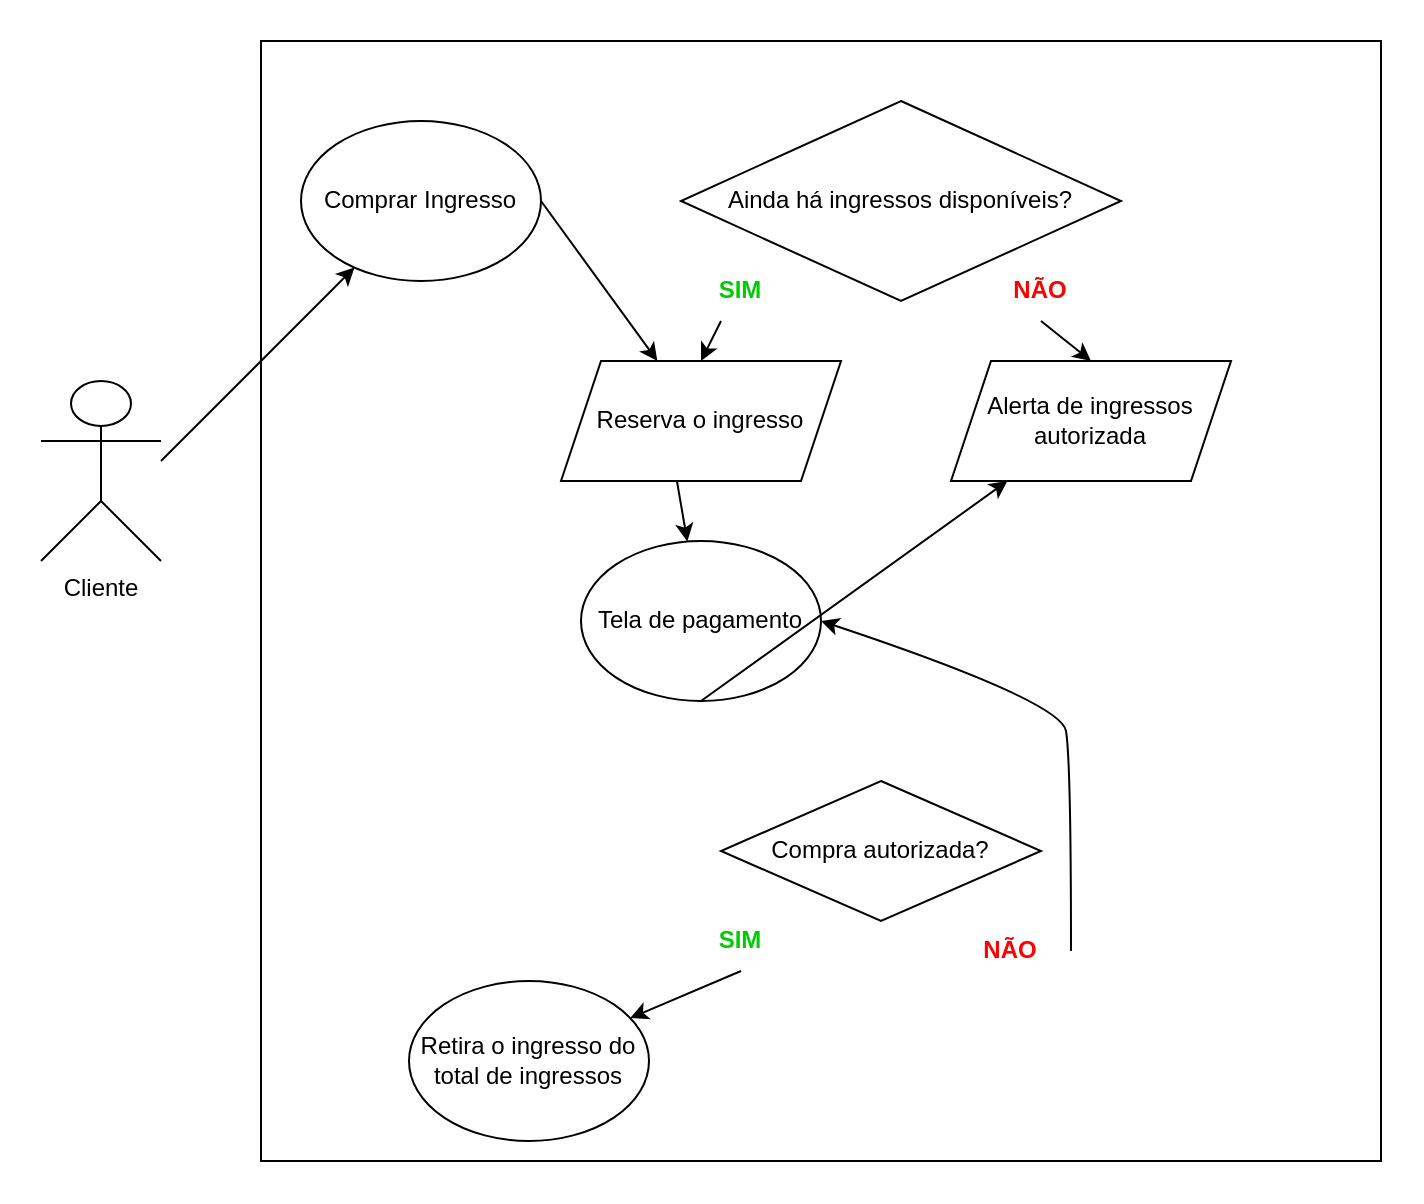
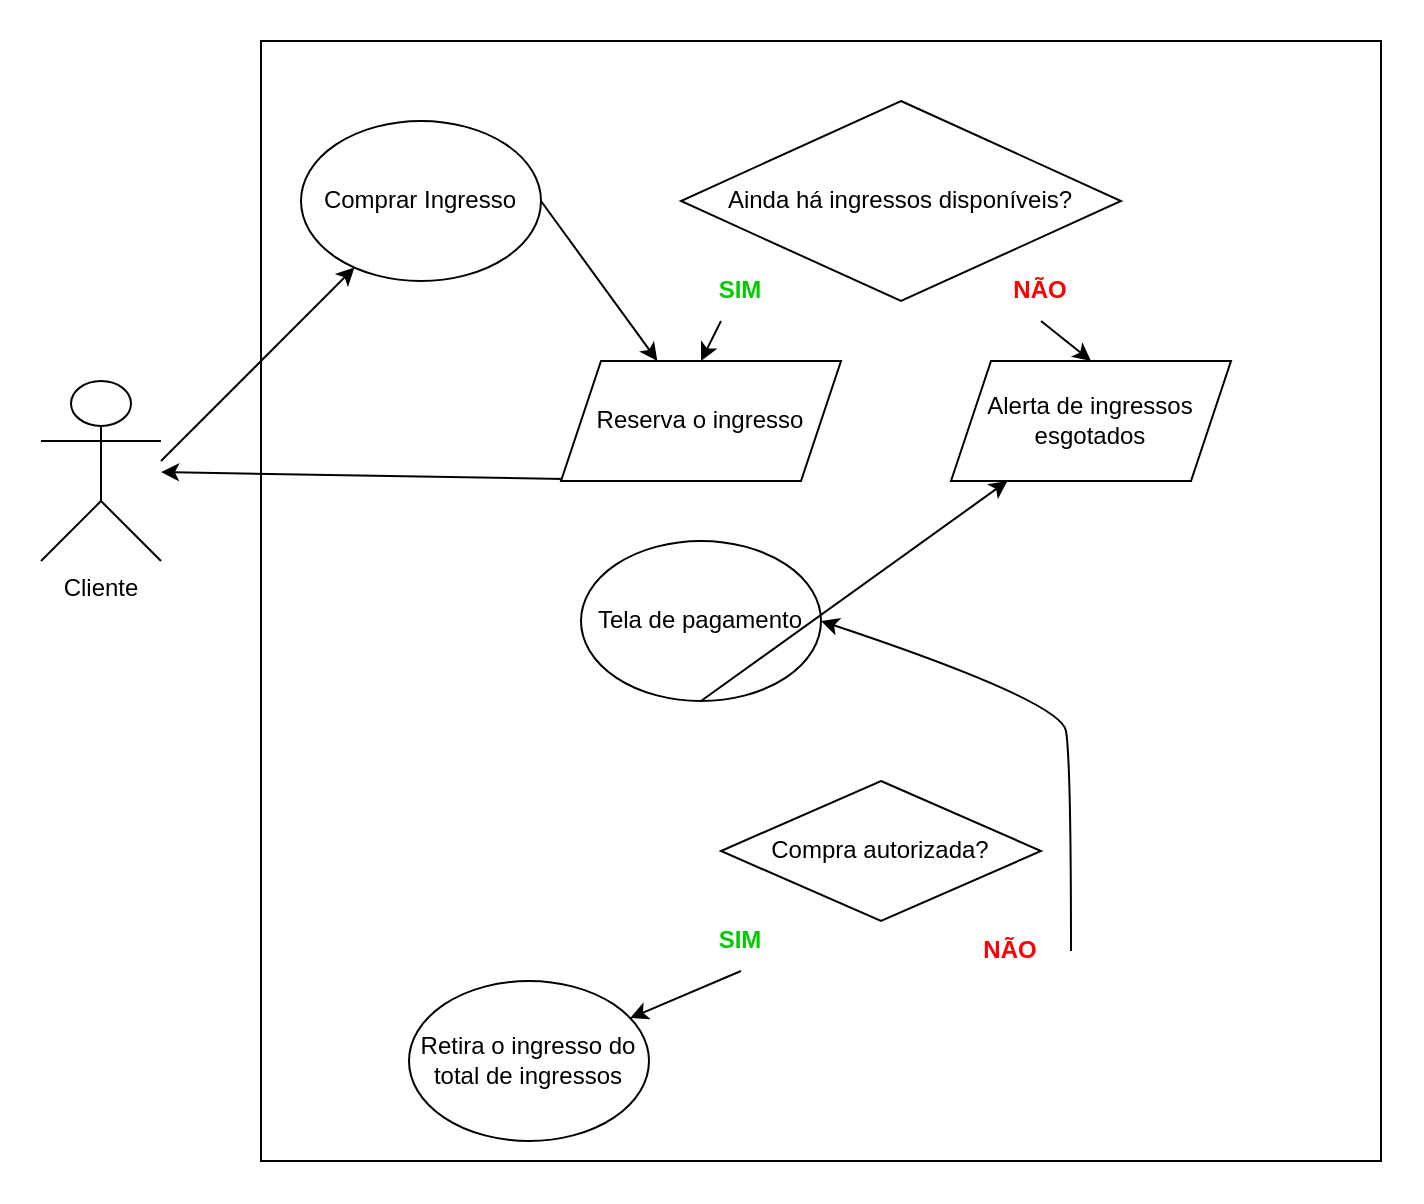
node "Alerta de ingressos autorizada": label "Alerta de ingressos autorizada" -> "Alerta de ingressos esgotados"
edge "Reserva o ingresso" -> "Tela de pagamento": now "Reserva o ingresso" -> "Cliente"
